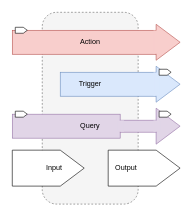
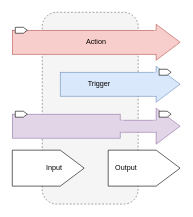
node "Action": moved (90, 42) -> (96, 42)
node "Trigger": moved (90, 84) -> (99, 84)
node "Query": removed
